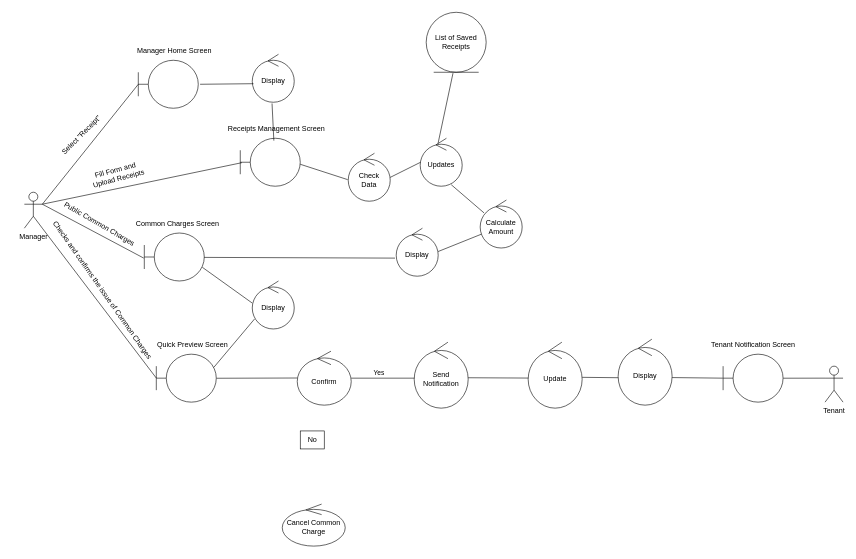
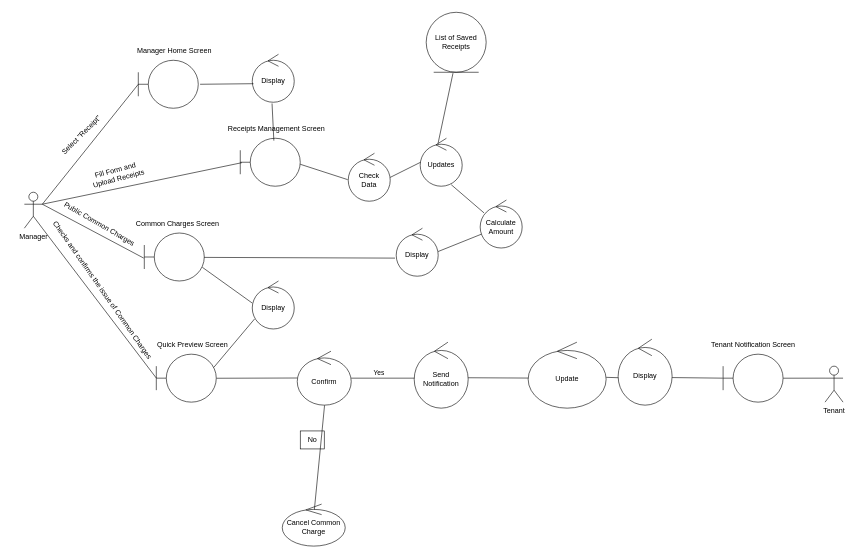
node "Update": size 54x66 -> 78x66
edge "Confirm" -- "Cancel Common Charge": added
